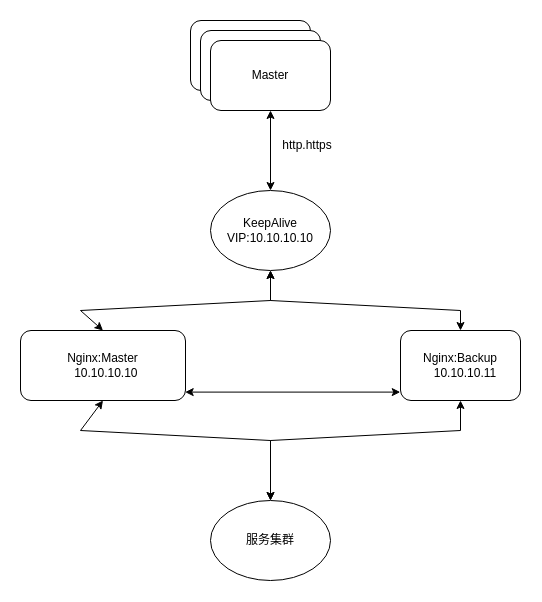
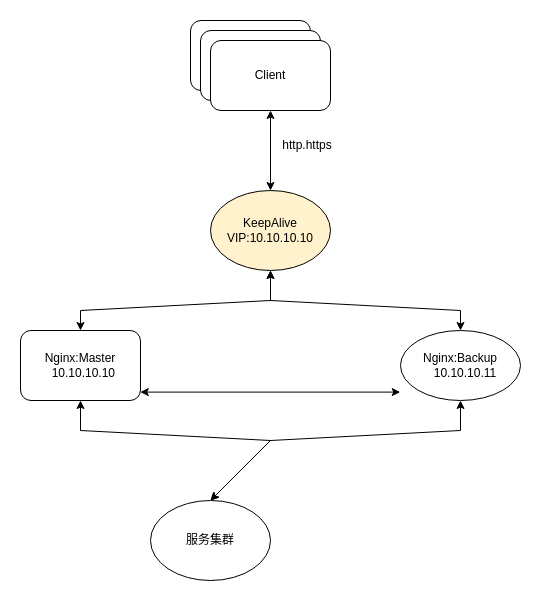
node "Master": label "Master" -> "Client"
node "KeepAlive VIP:10.10.10.10": fillcolor #ffffff -> #fff2cc
node "Nginx:Master 10.10.10.10": size 165x70 -> 120x70
node "Nginx:Backup 10.10.10.11": shape rounded rectangle -> ellipse
node "服务集群": moved (271, 541) -> (211, 541)
